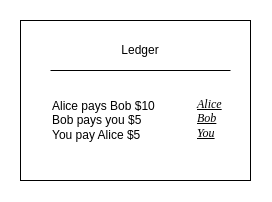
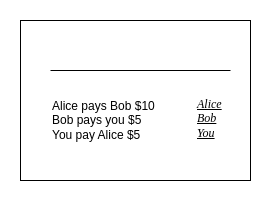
node "Ledger": removed
